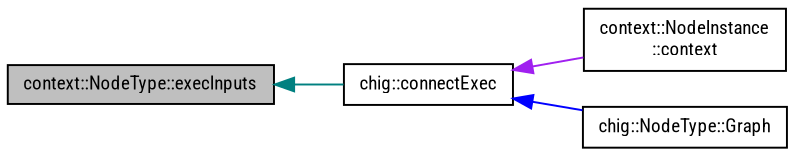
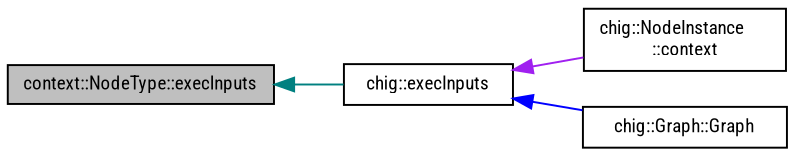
node "context::NodeInstance ::context": label "context::NodeInstance ::context" -> "chig::NodeInstance ::context"
node "chig::connectExec": label "chig::connectExec" -> "chig::execInputs"
node "chig::NodeType::Graph": label "chig::NodeType::Graph" -> "chig::Graph::Graph"
